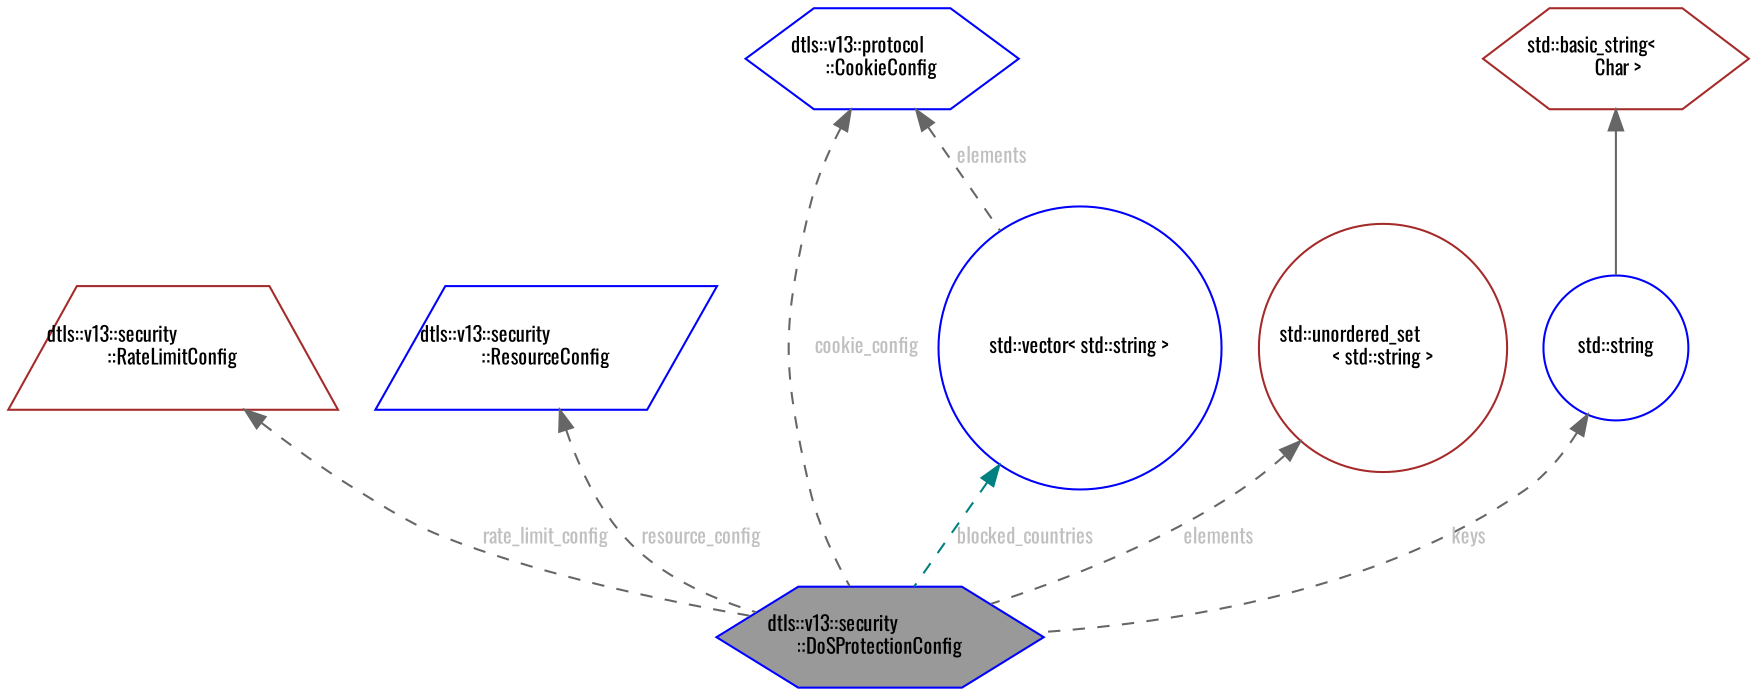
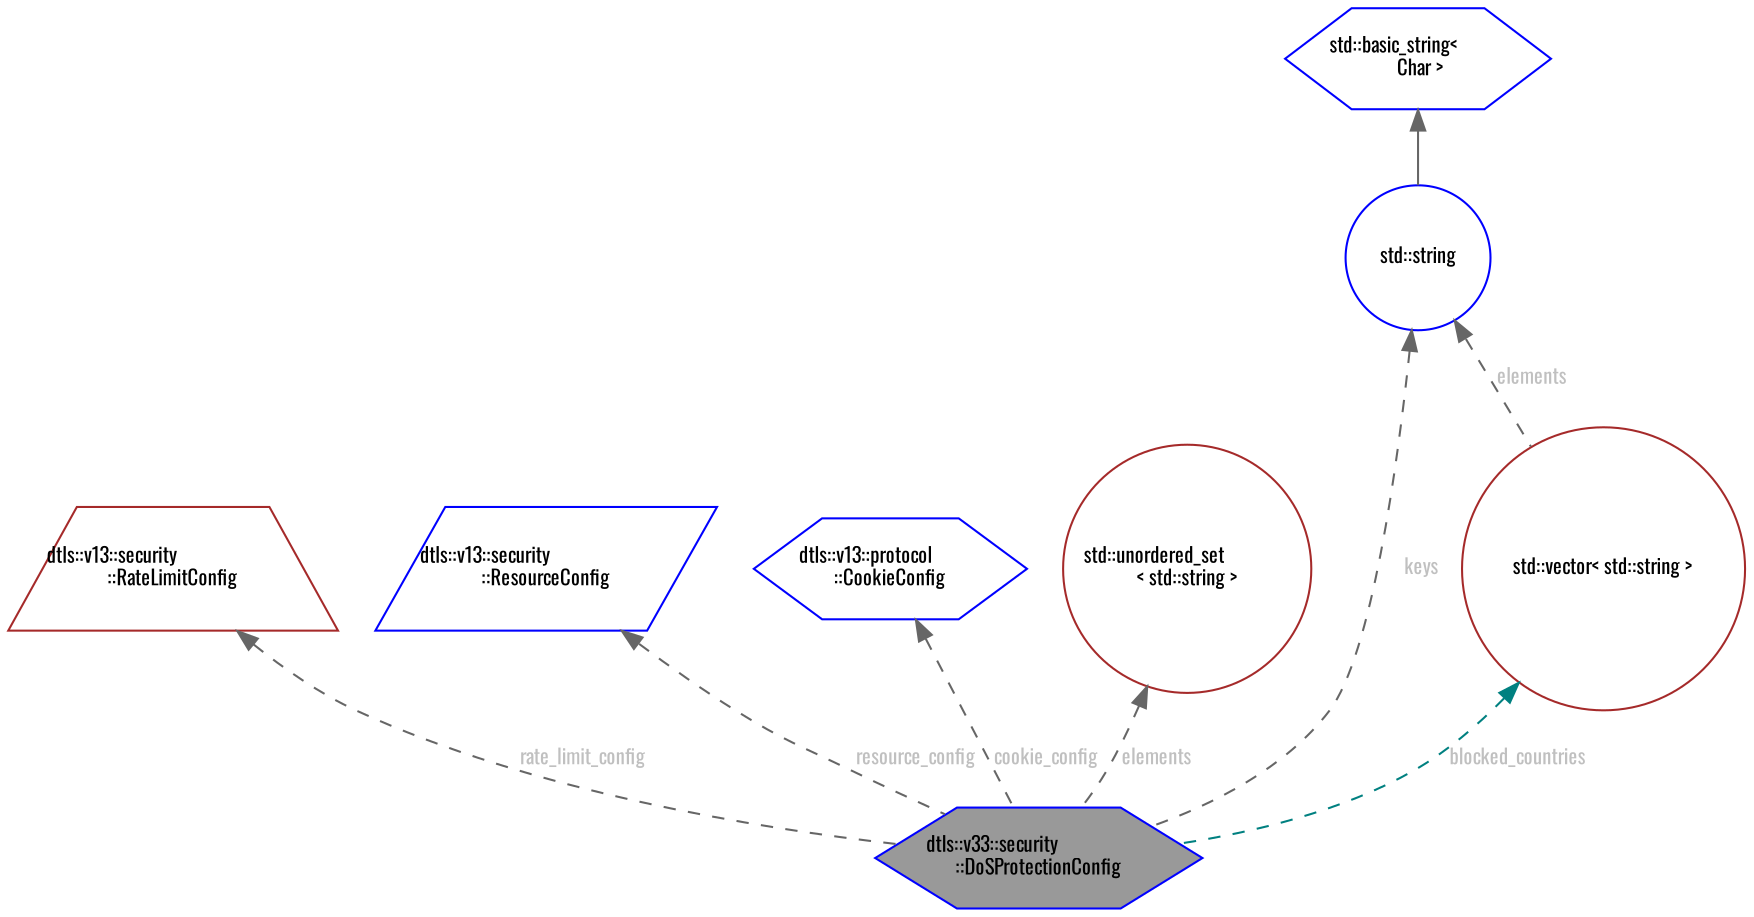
node "std::basic_string< Char >": color brown -> blue
edge "std::vector< std::string >" -> "dtls::v13::protocol ::CookieConfig": now "std::vector< std::string >" -> "std::string"
node "std::vector< std::string >": color blue -> brown
node "dtls::v13::security ::DoSProtectionConfig": label "dtls::v13::security ::DoSProtectionConfig" -> "dtls::v33::security ::DoSProtectionConfig"
